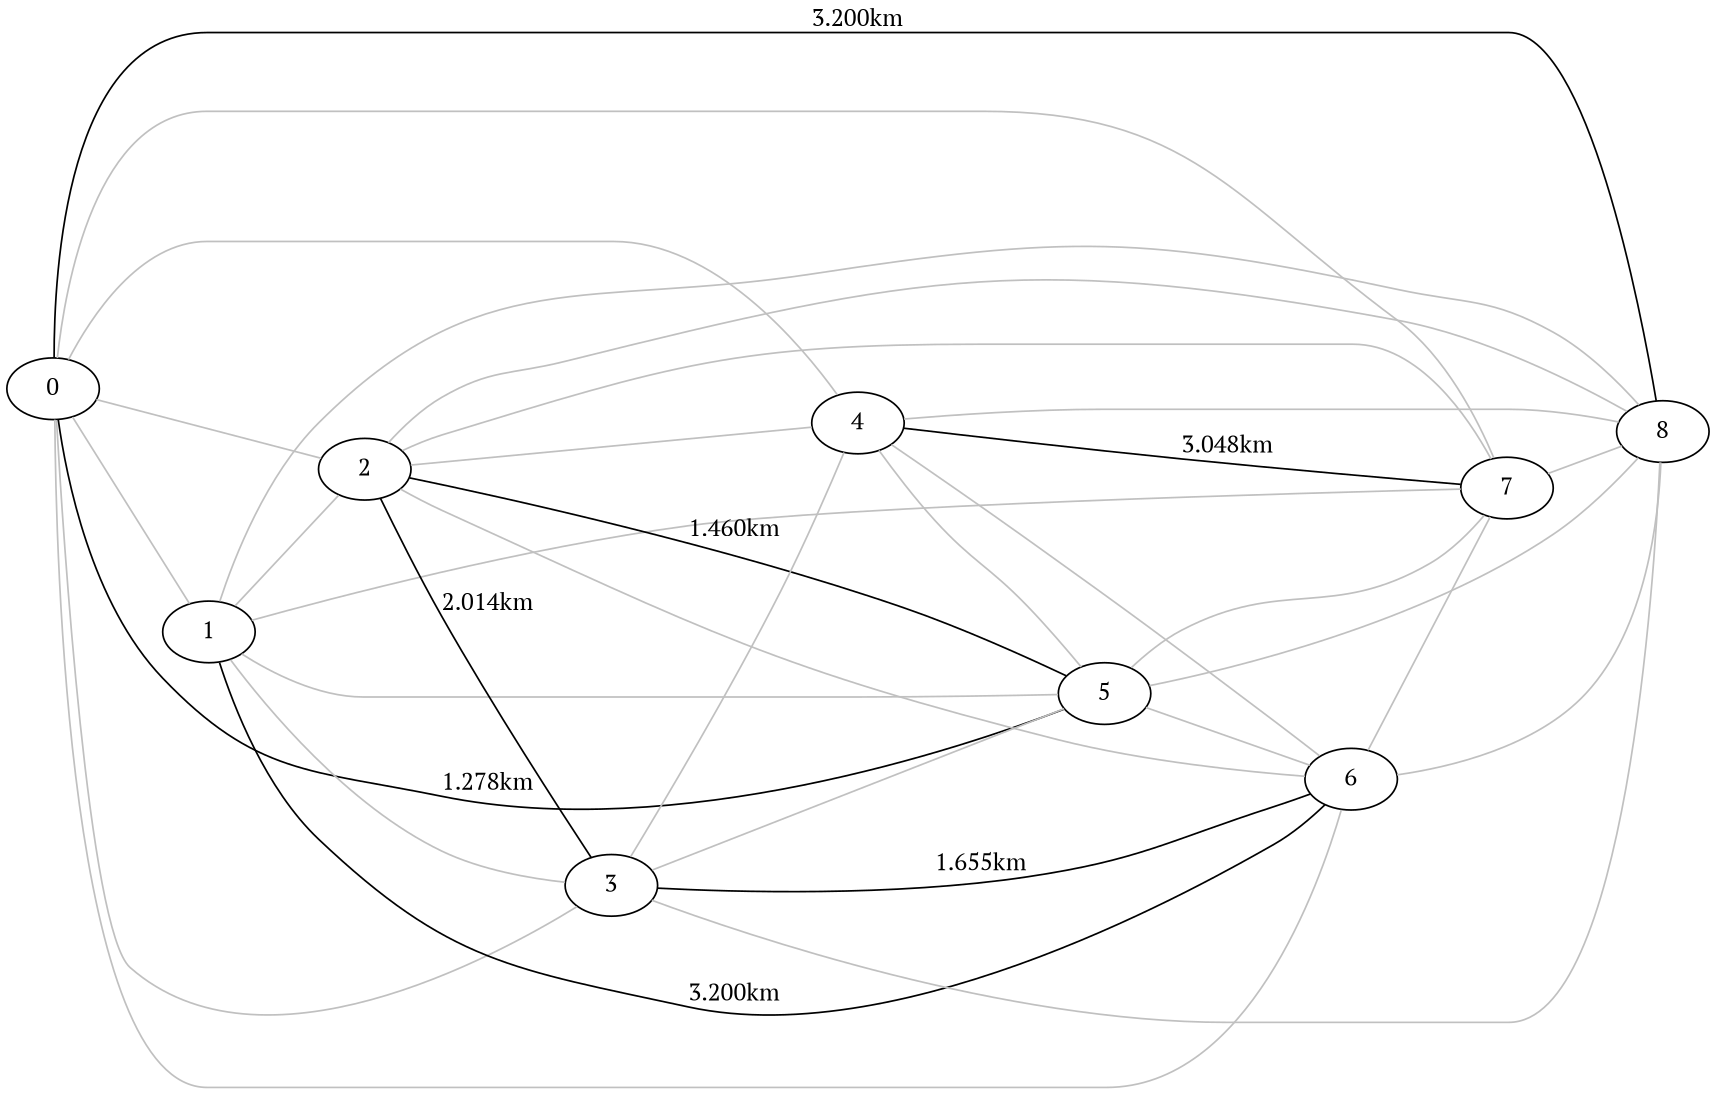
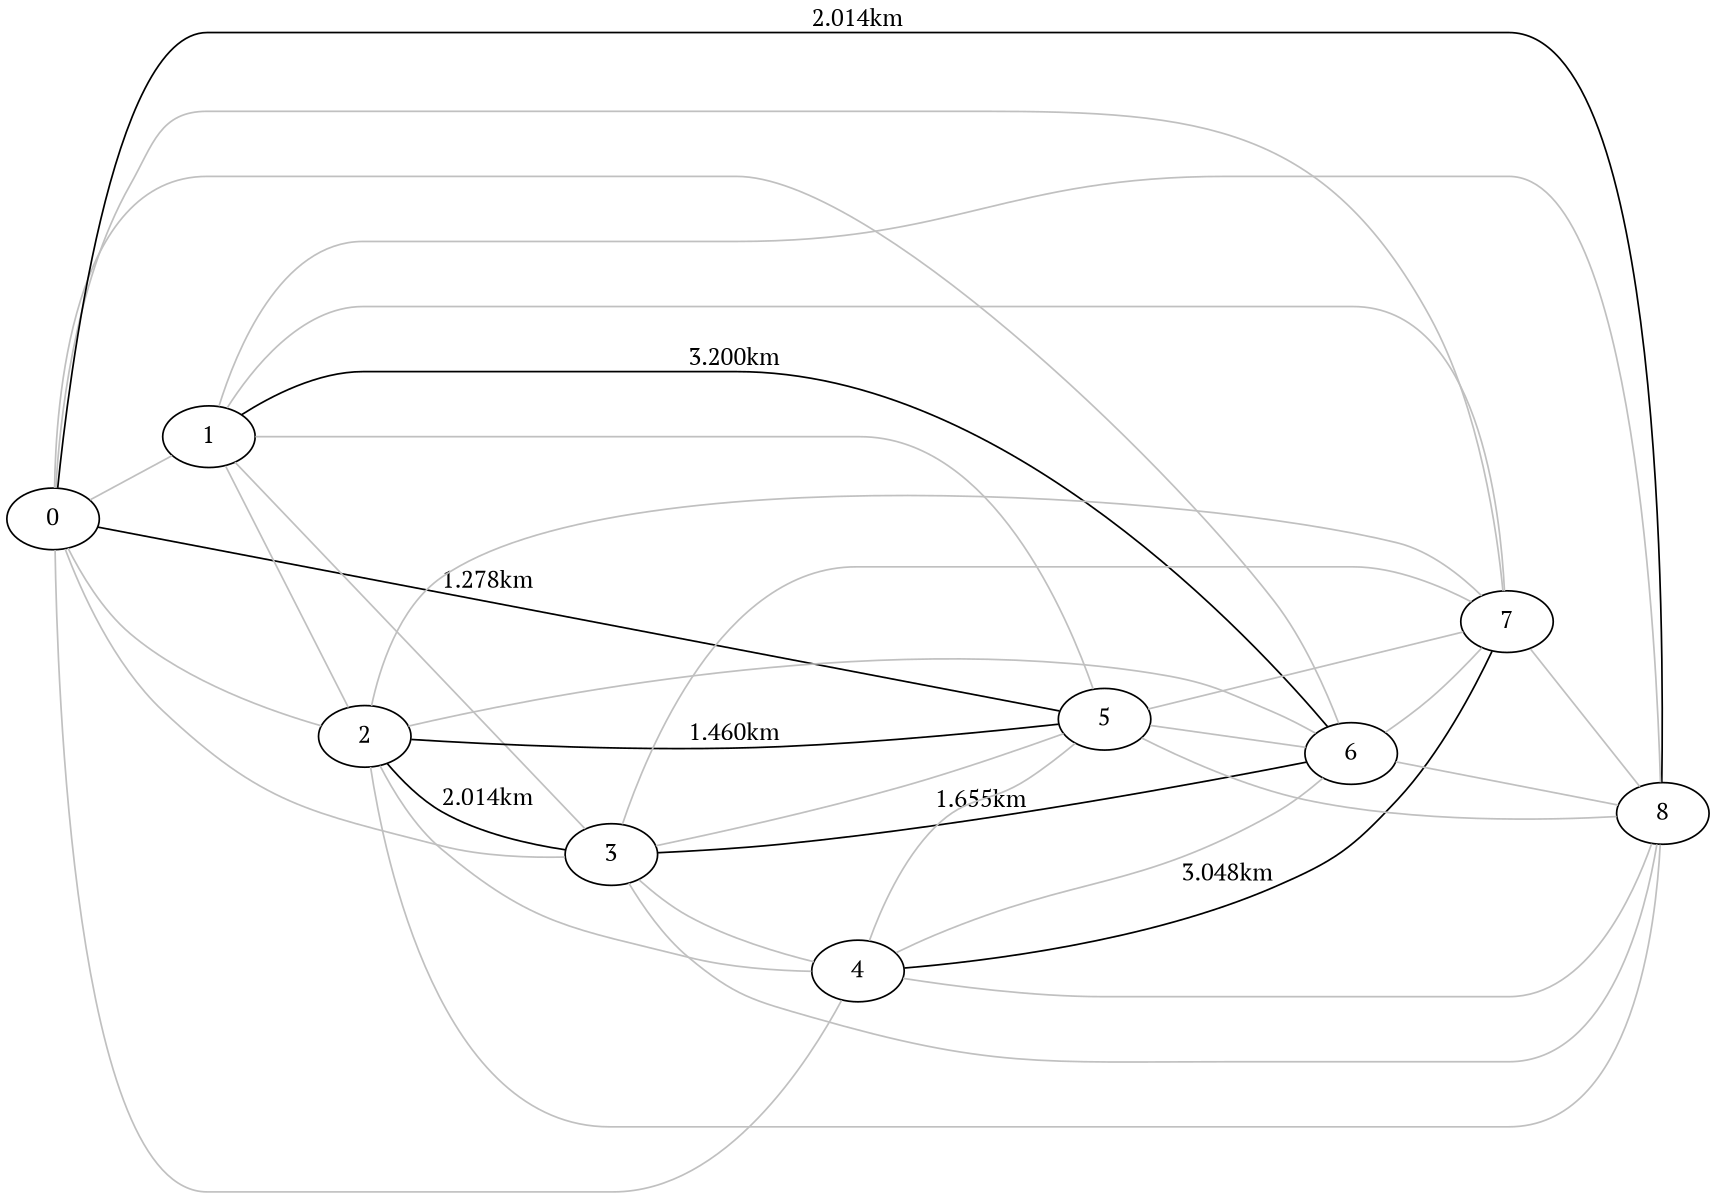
edge "0" -- "8": label "3.200km" -> "2.014km"
edge "7" -- "3": added
